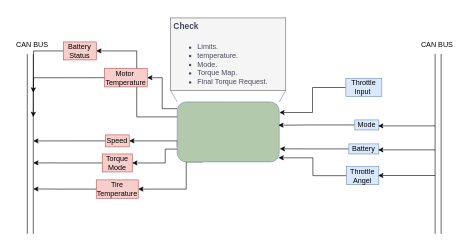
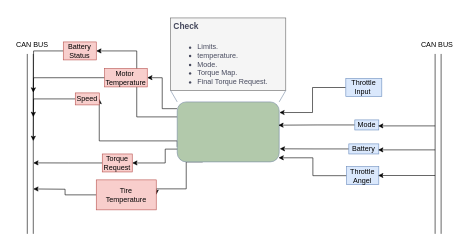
node "Speed": moved (117, 141) -> (87, 99)
node "Torque Mode": label "Torque Mode" -> "Torque Request"
node "Tire Temperature": size 42x18 -> 60x30
